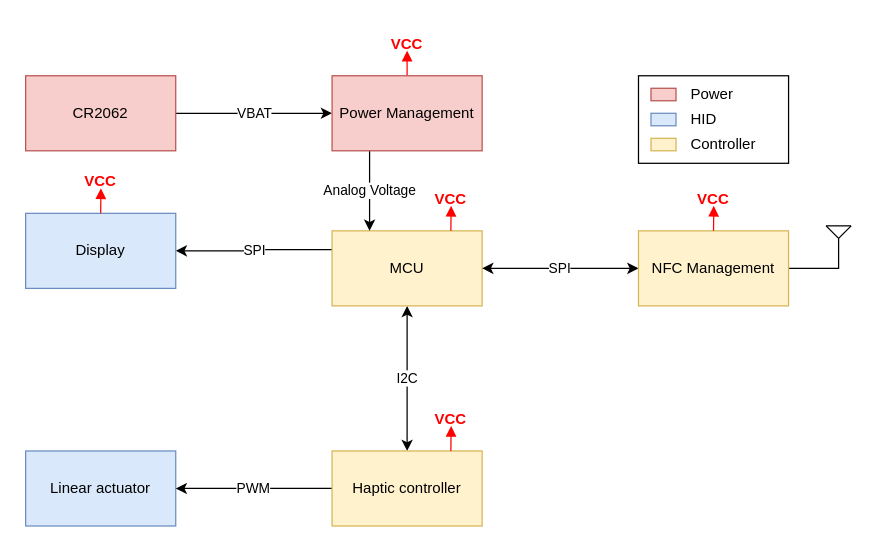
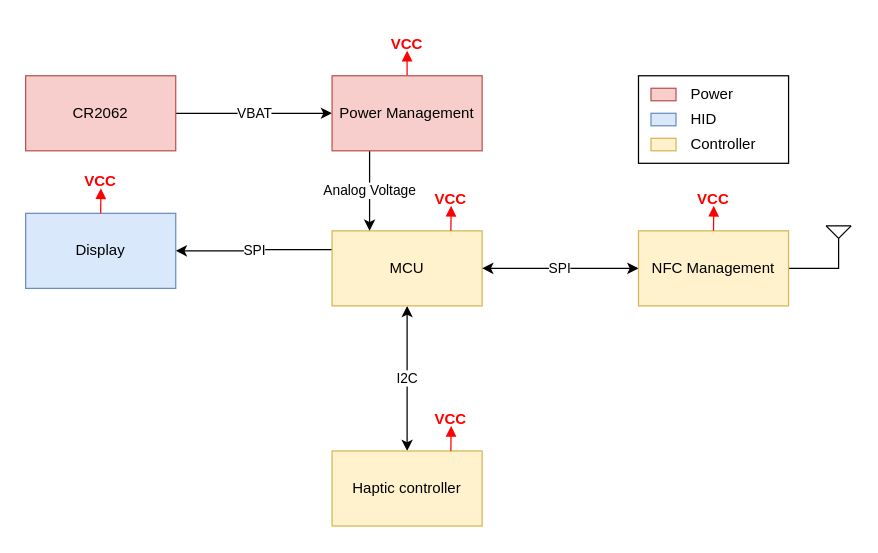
node "Linear actuator": removed
edge "Haptic controller" -> "Linear actuator": removed, label "PWM"
